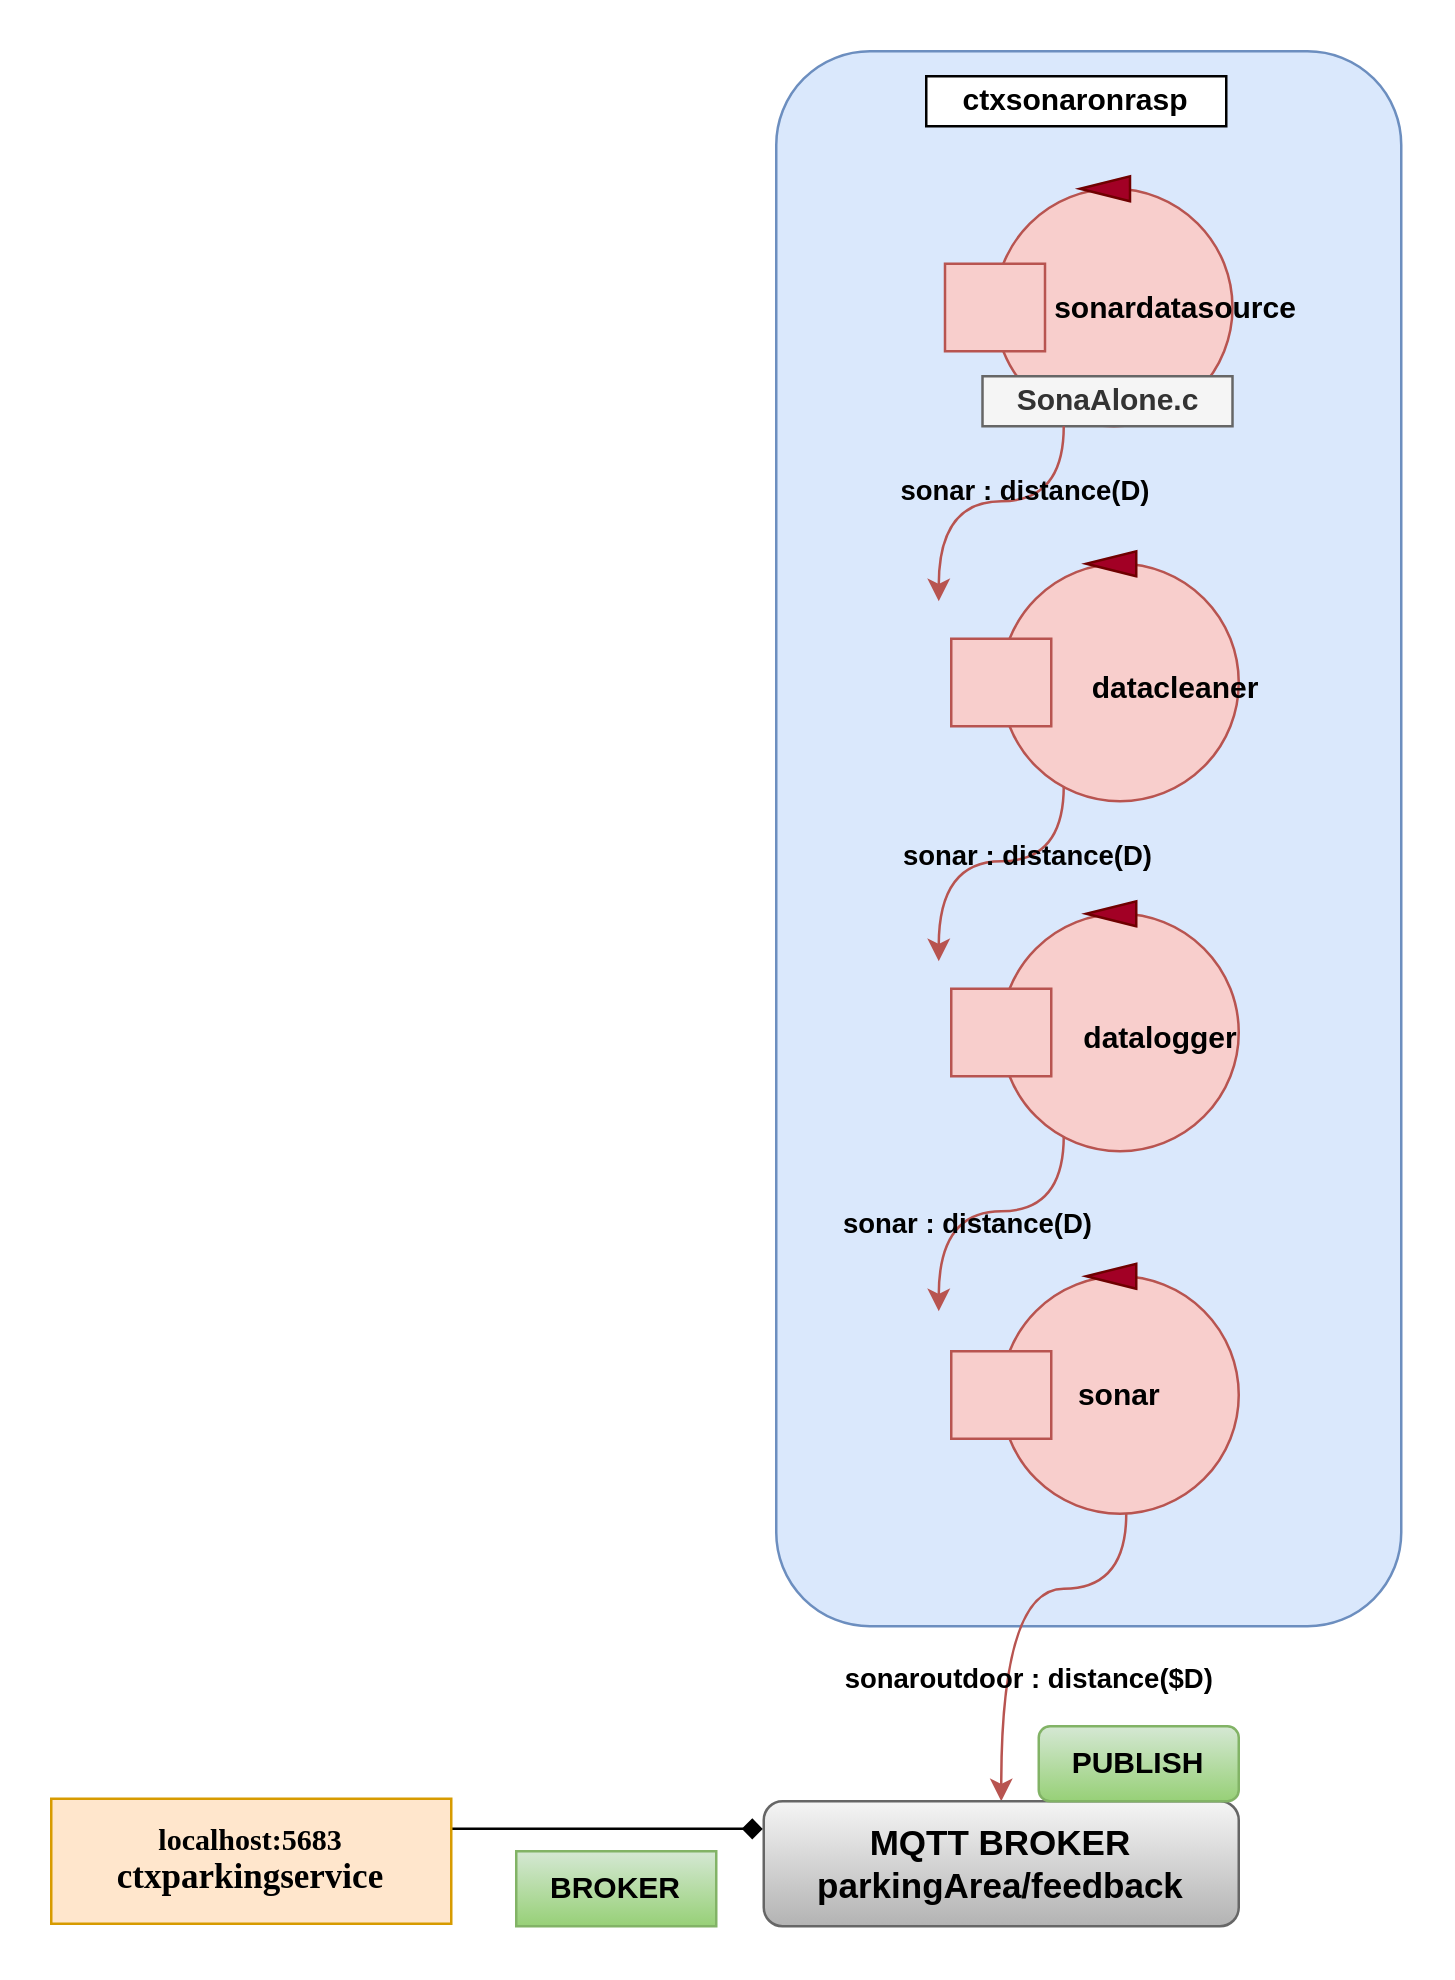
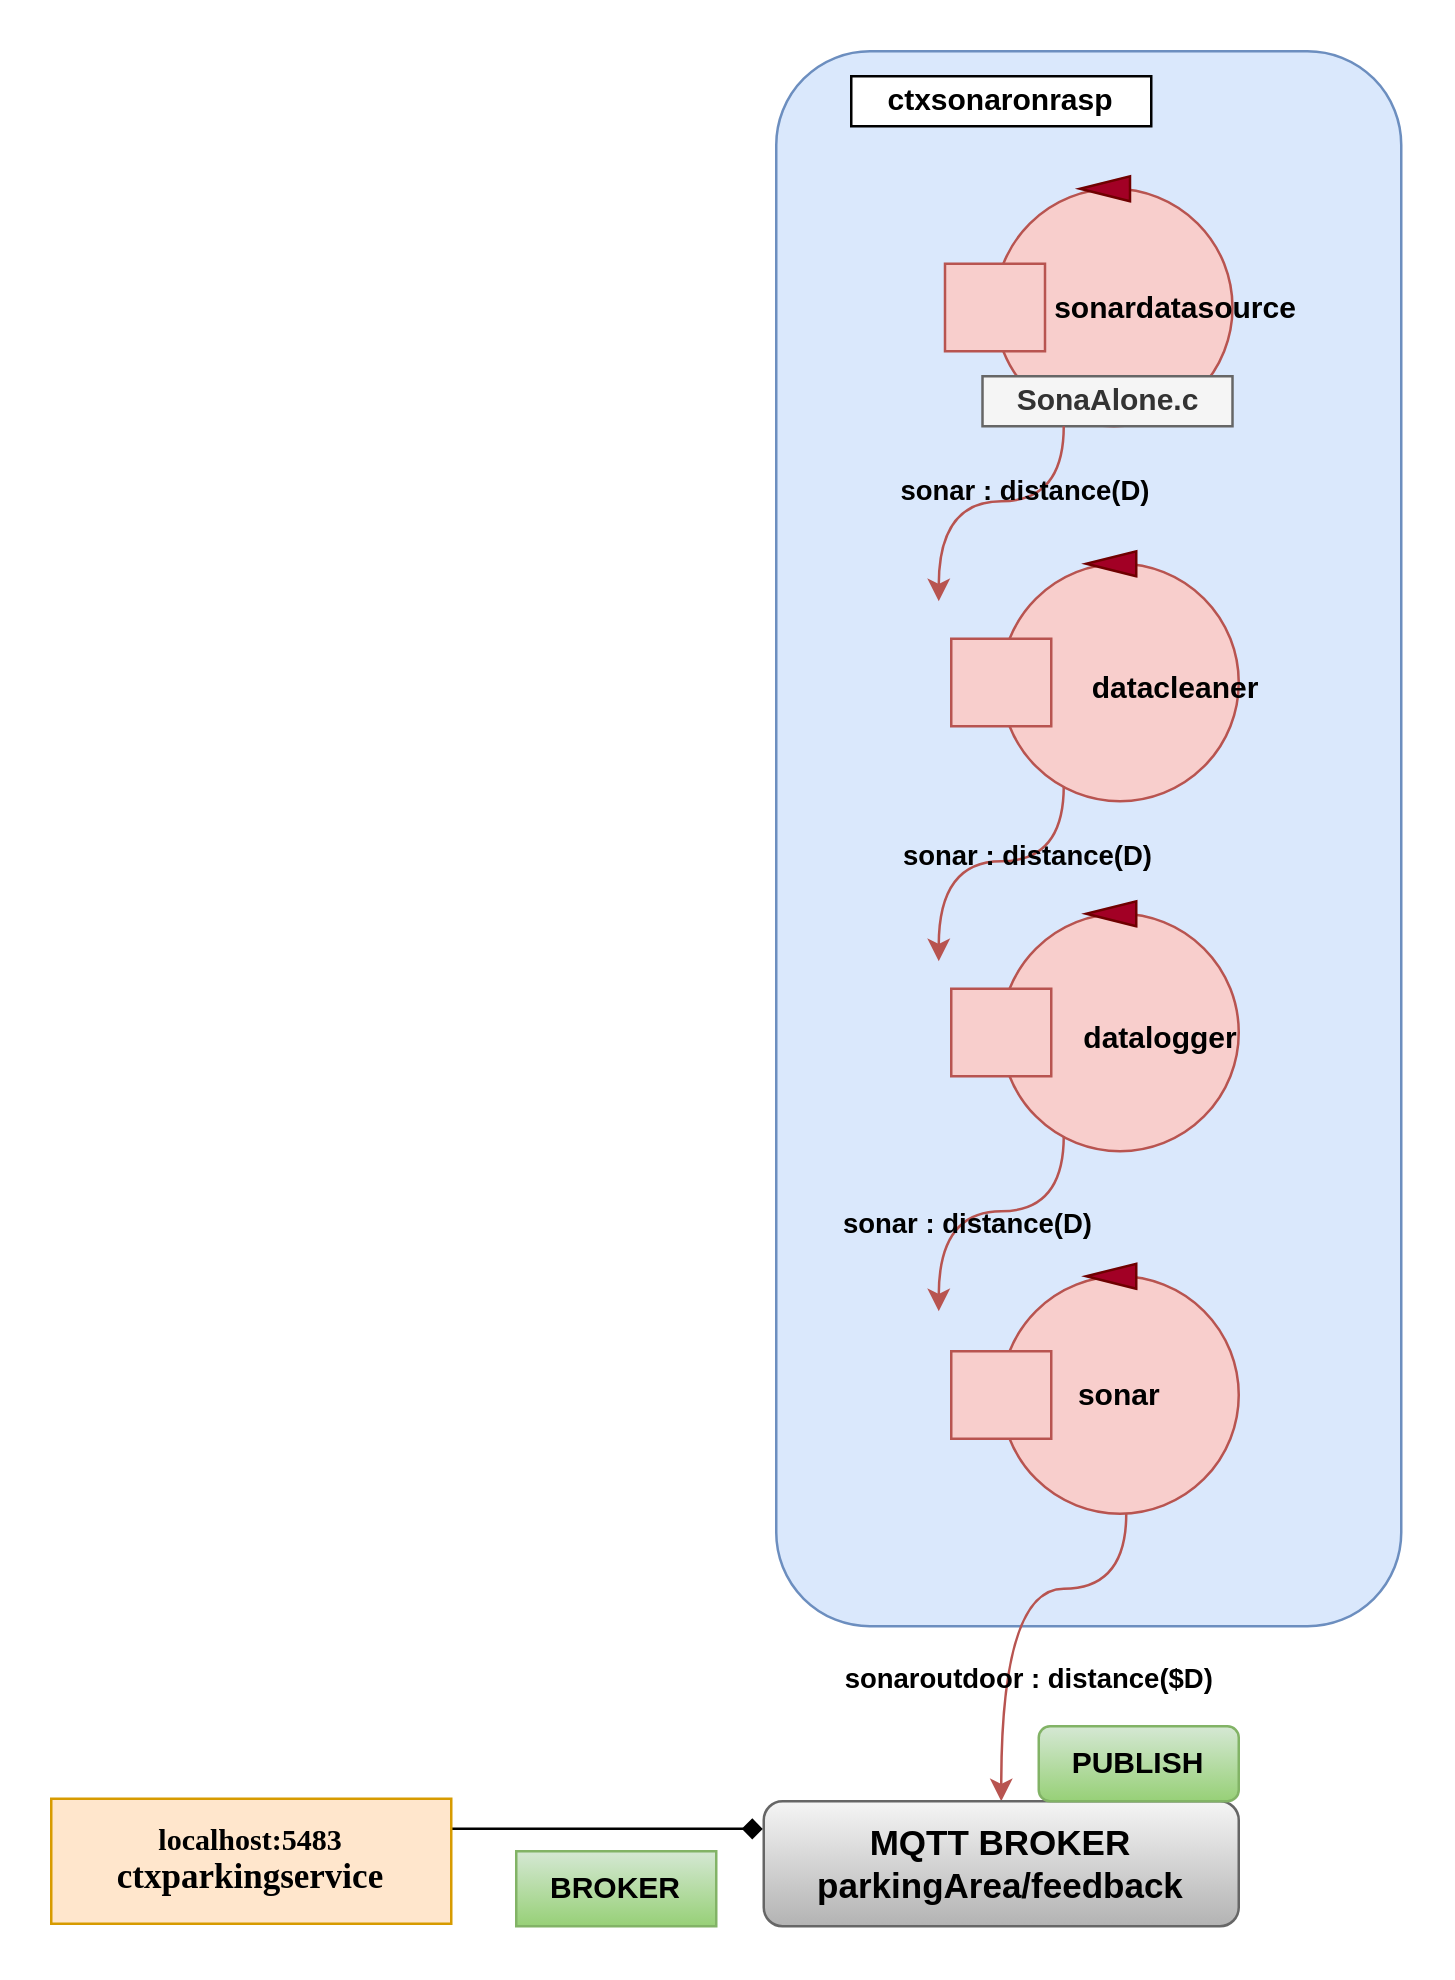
node "ctxsonaronrasp": moved (1076, 101) -> (1001, 101)
node "localhost:5683 ctxparkingservice": label "localhost:5683 ctxparkingservice" -> "localhost:5483 ctxparkingservice"
